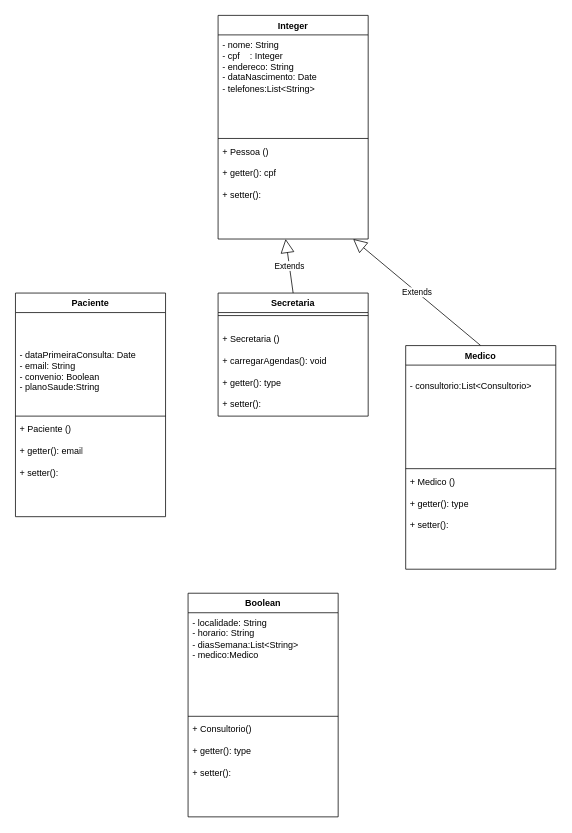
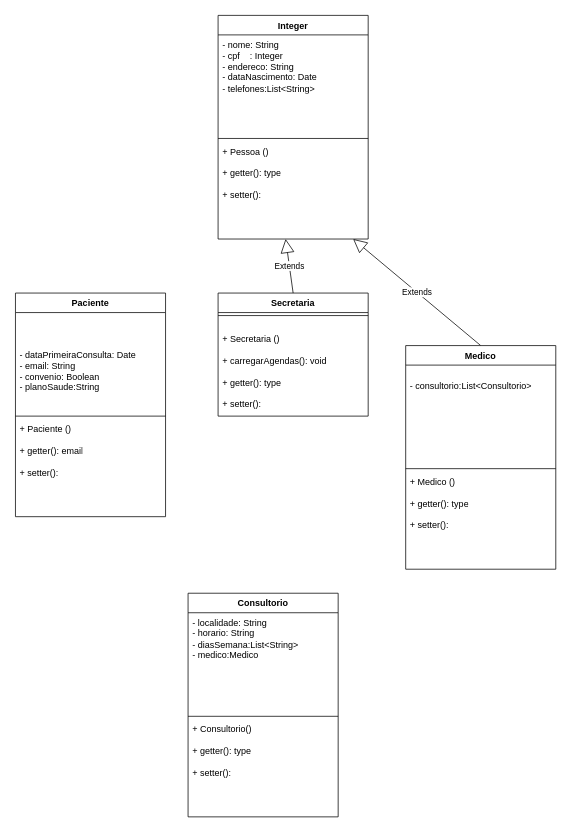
node "+ Pessoa () + getter(): cpf + setter():": label "+ Pessoa () + getter(): cpf + setter():" -> "+ Pessoa () + getter(): type + setter():"
node "Boolean": label "Boolean" -> "Consultorio"
